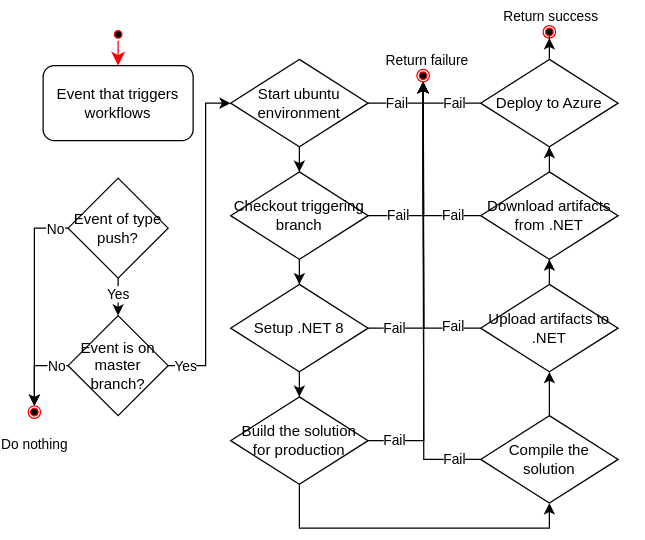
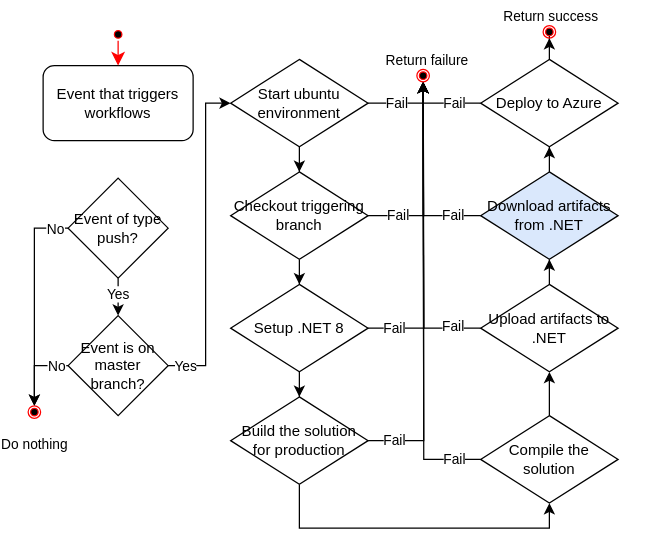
node "Download artifacts from .NET": fillcolor #ffffff -> #dae8fc
